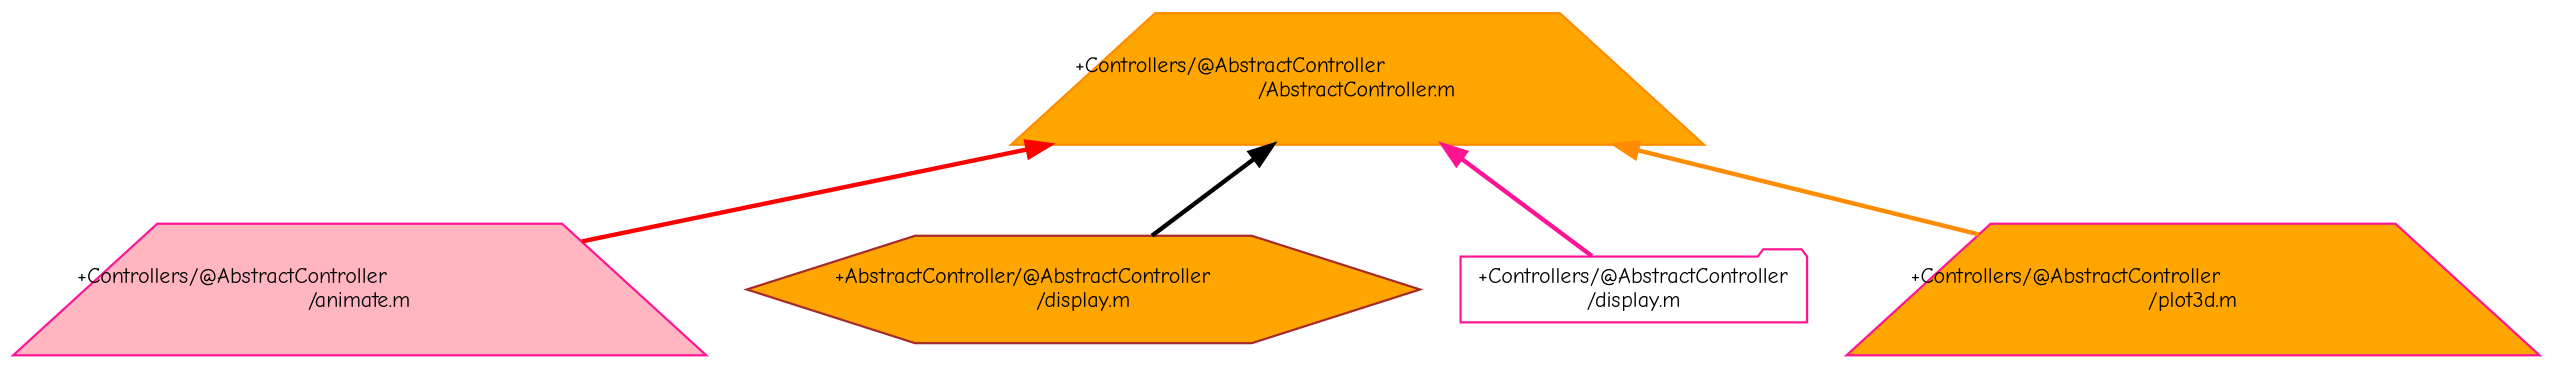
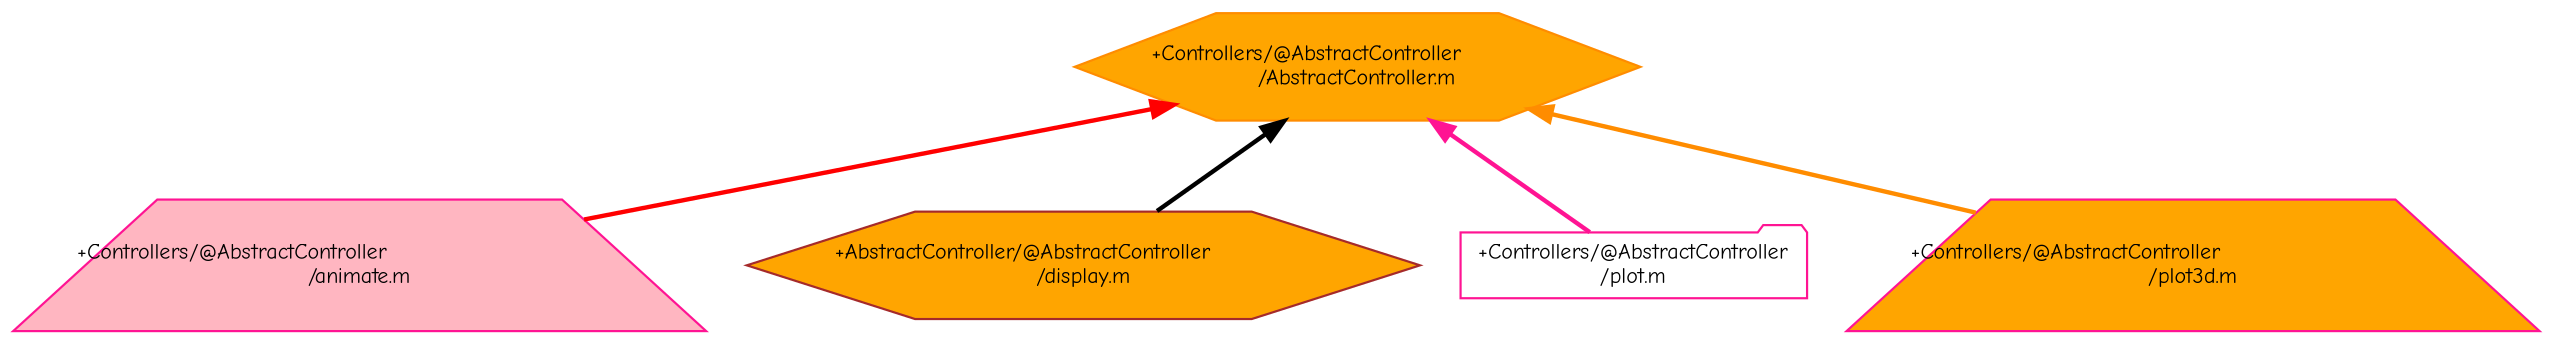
node "+Controllers/@AbstractController /AbstractController.m": shape trapezium -> hexagon
node "+Controllers/@AbstractController /display.m": label "+Controllers/@AbstractController /display.m" -> "+Controllers/@AbstractController /plot.m"
